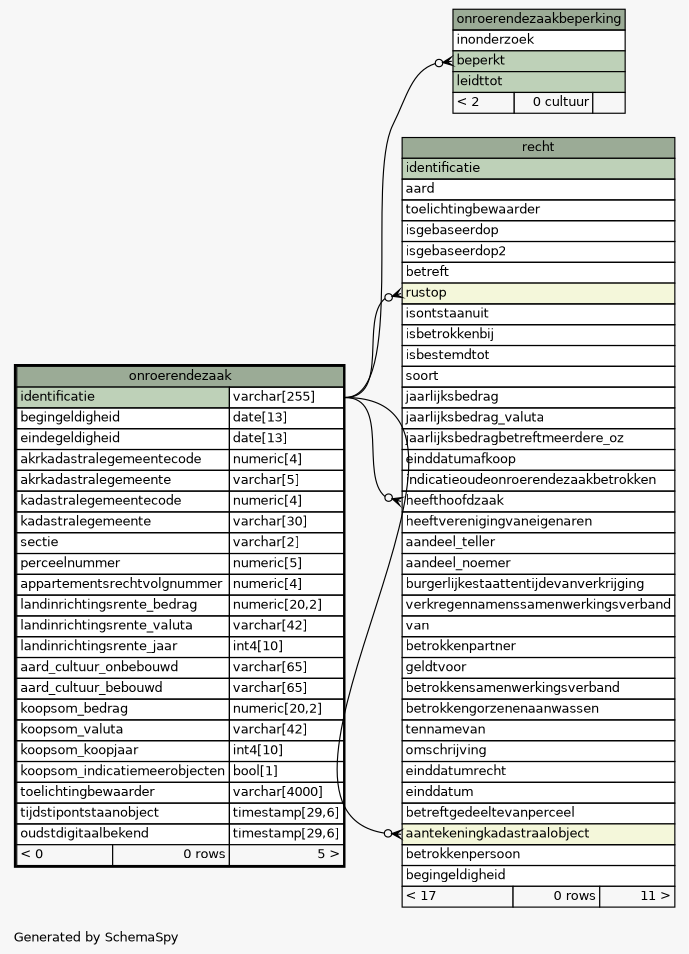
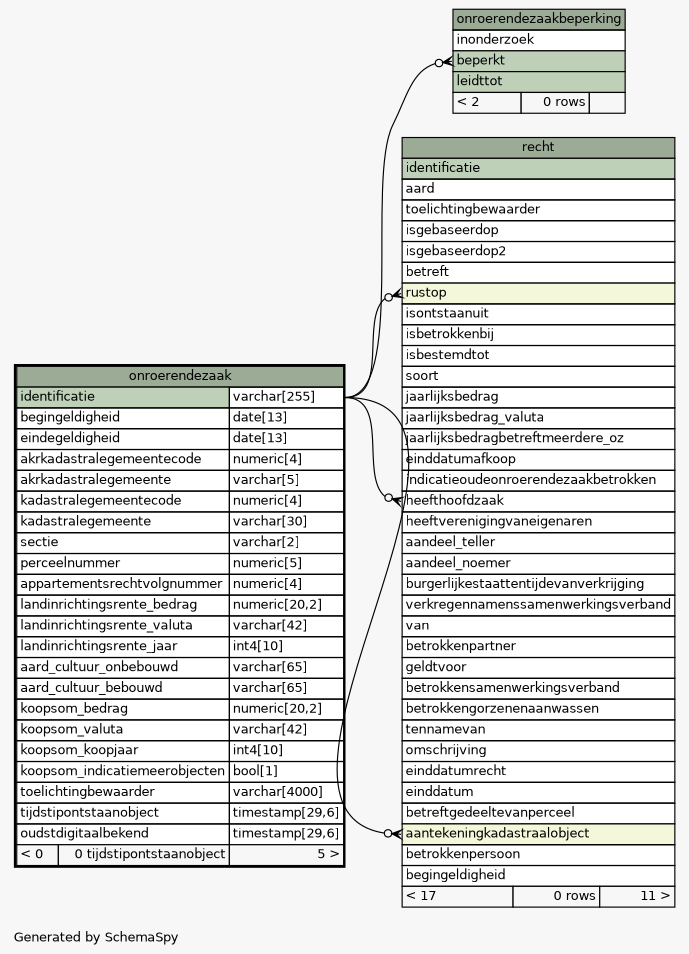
node "onroerendezaakbeperking": text "0 cultuur" -> "0 rows"
node "onroerendezaak": text "0 rows" -> "0 tijdstipontstaanobject"
